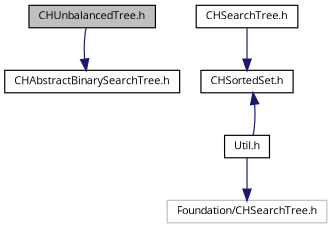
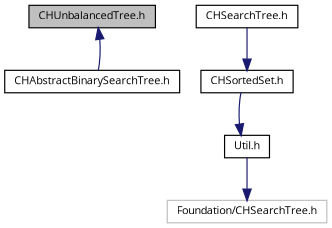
edge "CHUnbalancedTree.h" -> "CHAbstractBinarySearchTree.h": reversed
edge "Util.h" -> "CHSortedSet.h": reversed
